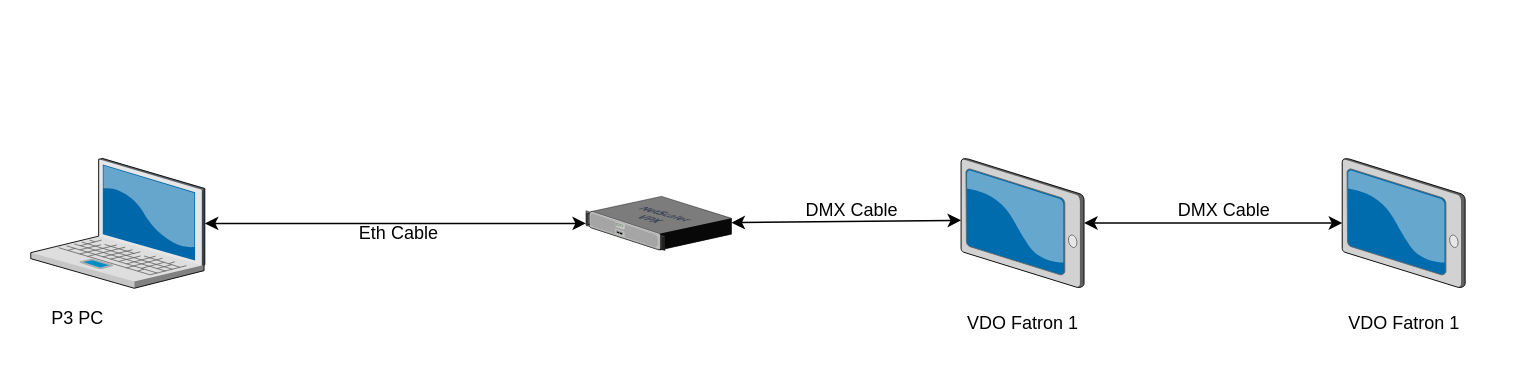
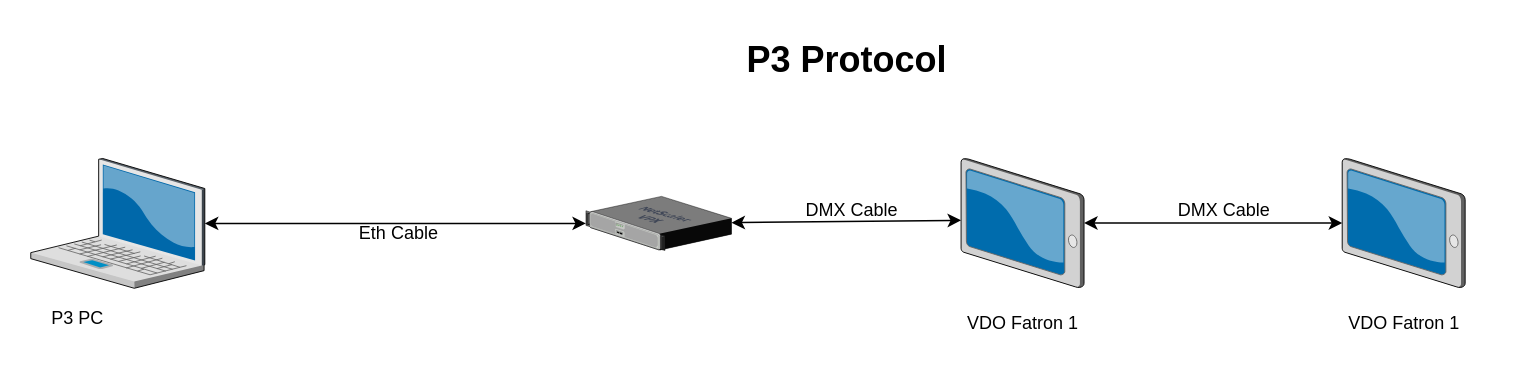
node "P3 Protocol": added
